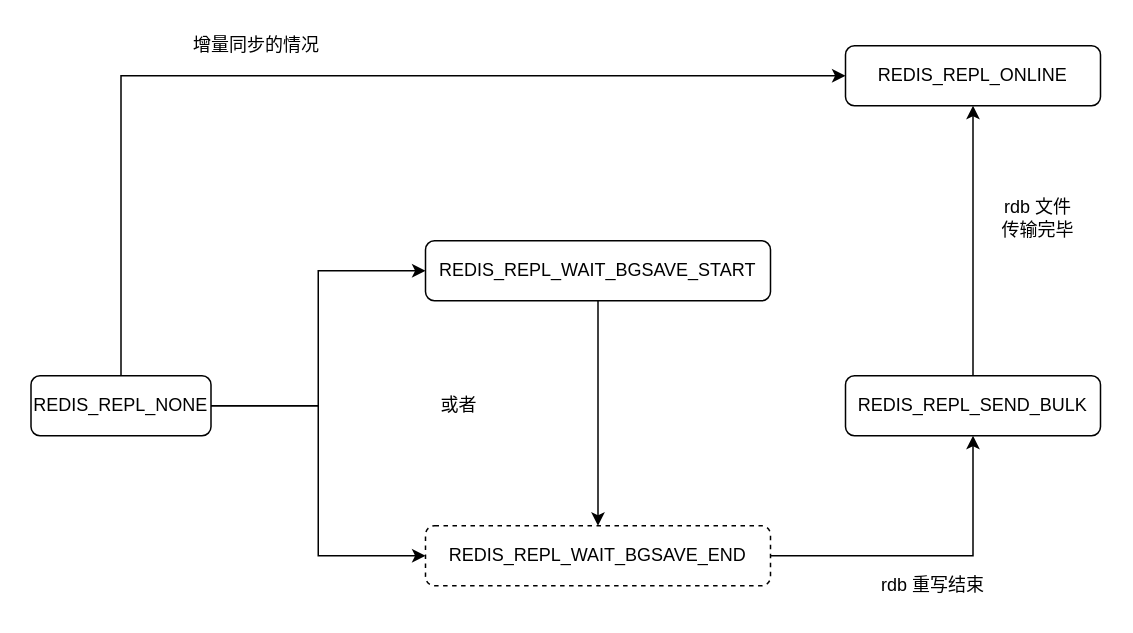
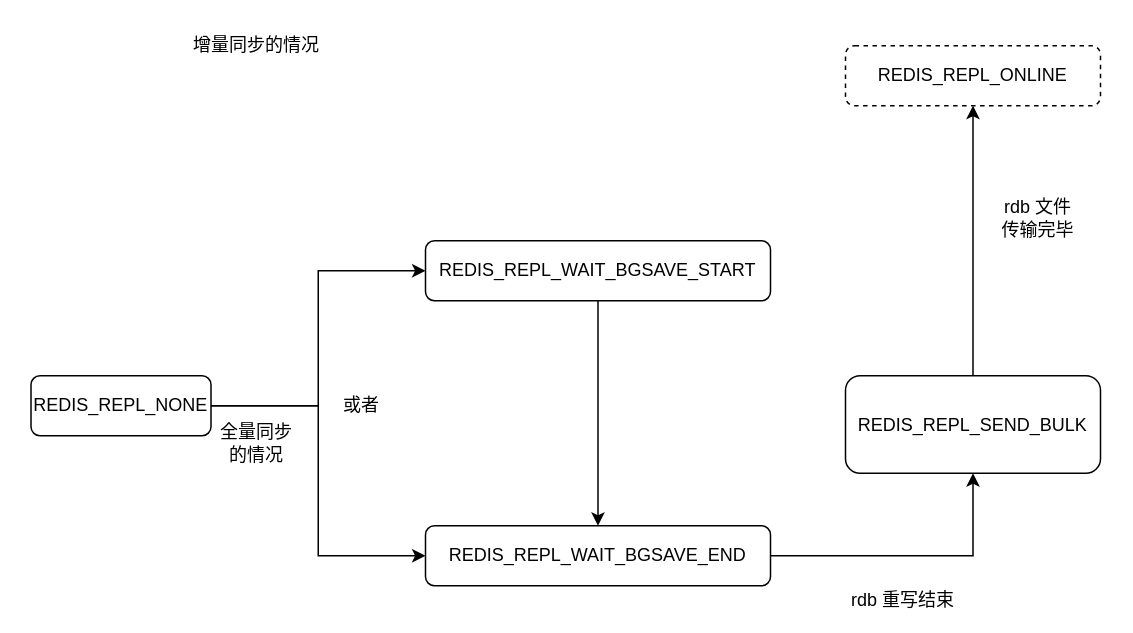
edge "REDIS_REPL_NONE" -> "REDIS_REPL_ONLINE": removed
node "REDIS_REPL_ONLINE": style solid -> dashed
node "或者": moved (458, 406) -> (361, 406)
node "REDIS_REPL_SEND_BULK": size 255x60 -> 255x98
node "全量同步 的情况": added
node "REDIS_REPL_WAIT_BGSAVE_END": style dashed -> solid
node "rdb 重写结束": moved (932, 586) -> (902, 601)
